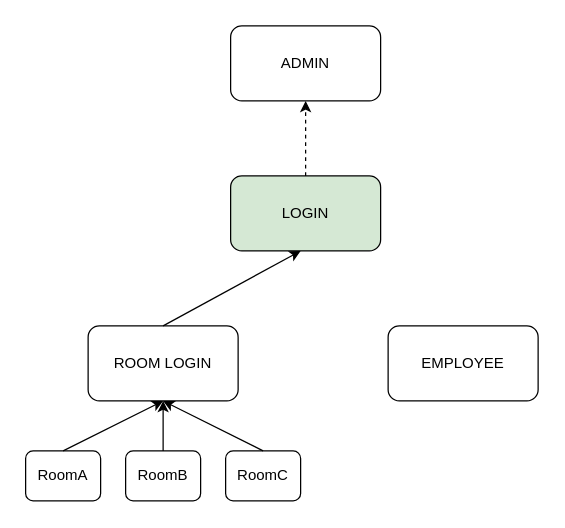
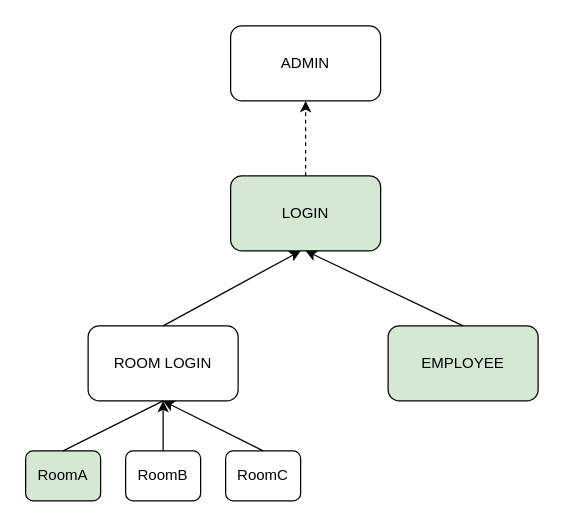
edge "EMPLOYEE" -> "LOGIN": added
node "EMPLOYEE": fillcolor #ffffff -> #d5e8d4
edge "RoomA" -> "ROOM LOGIN": arrowhead classic -> none
node "RoomA": fillcolor #ffffff -> #d5e8d4
